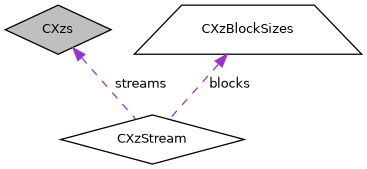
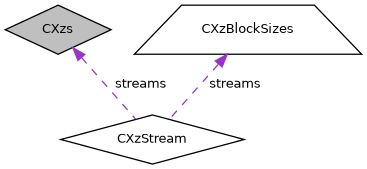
edge "CXzStream" -> "CXzBlockSizes": label " blocks" -> " streams"
